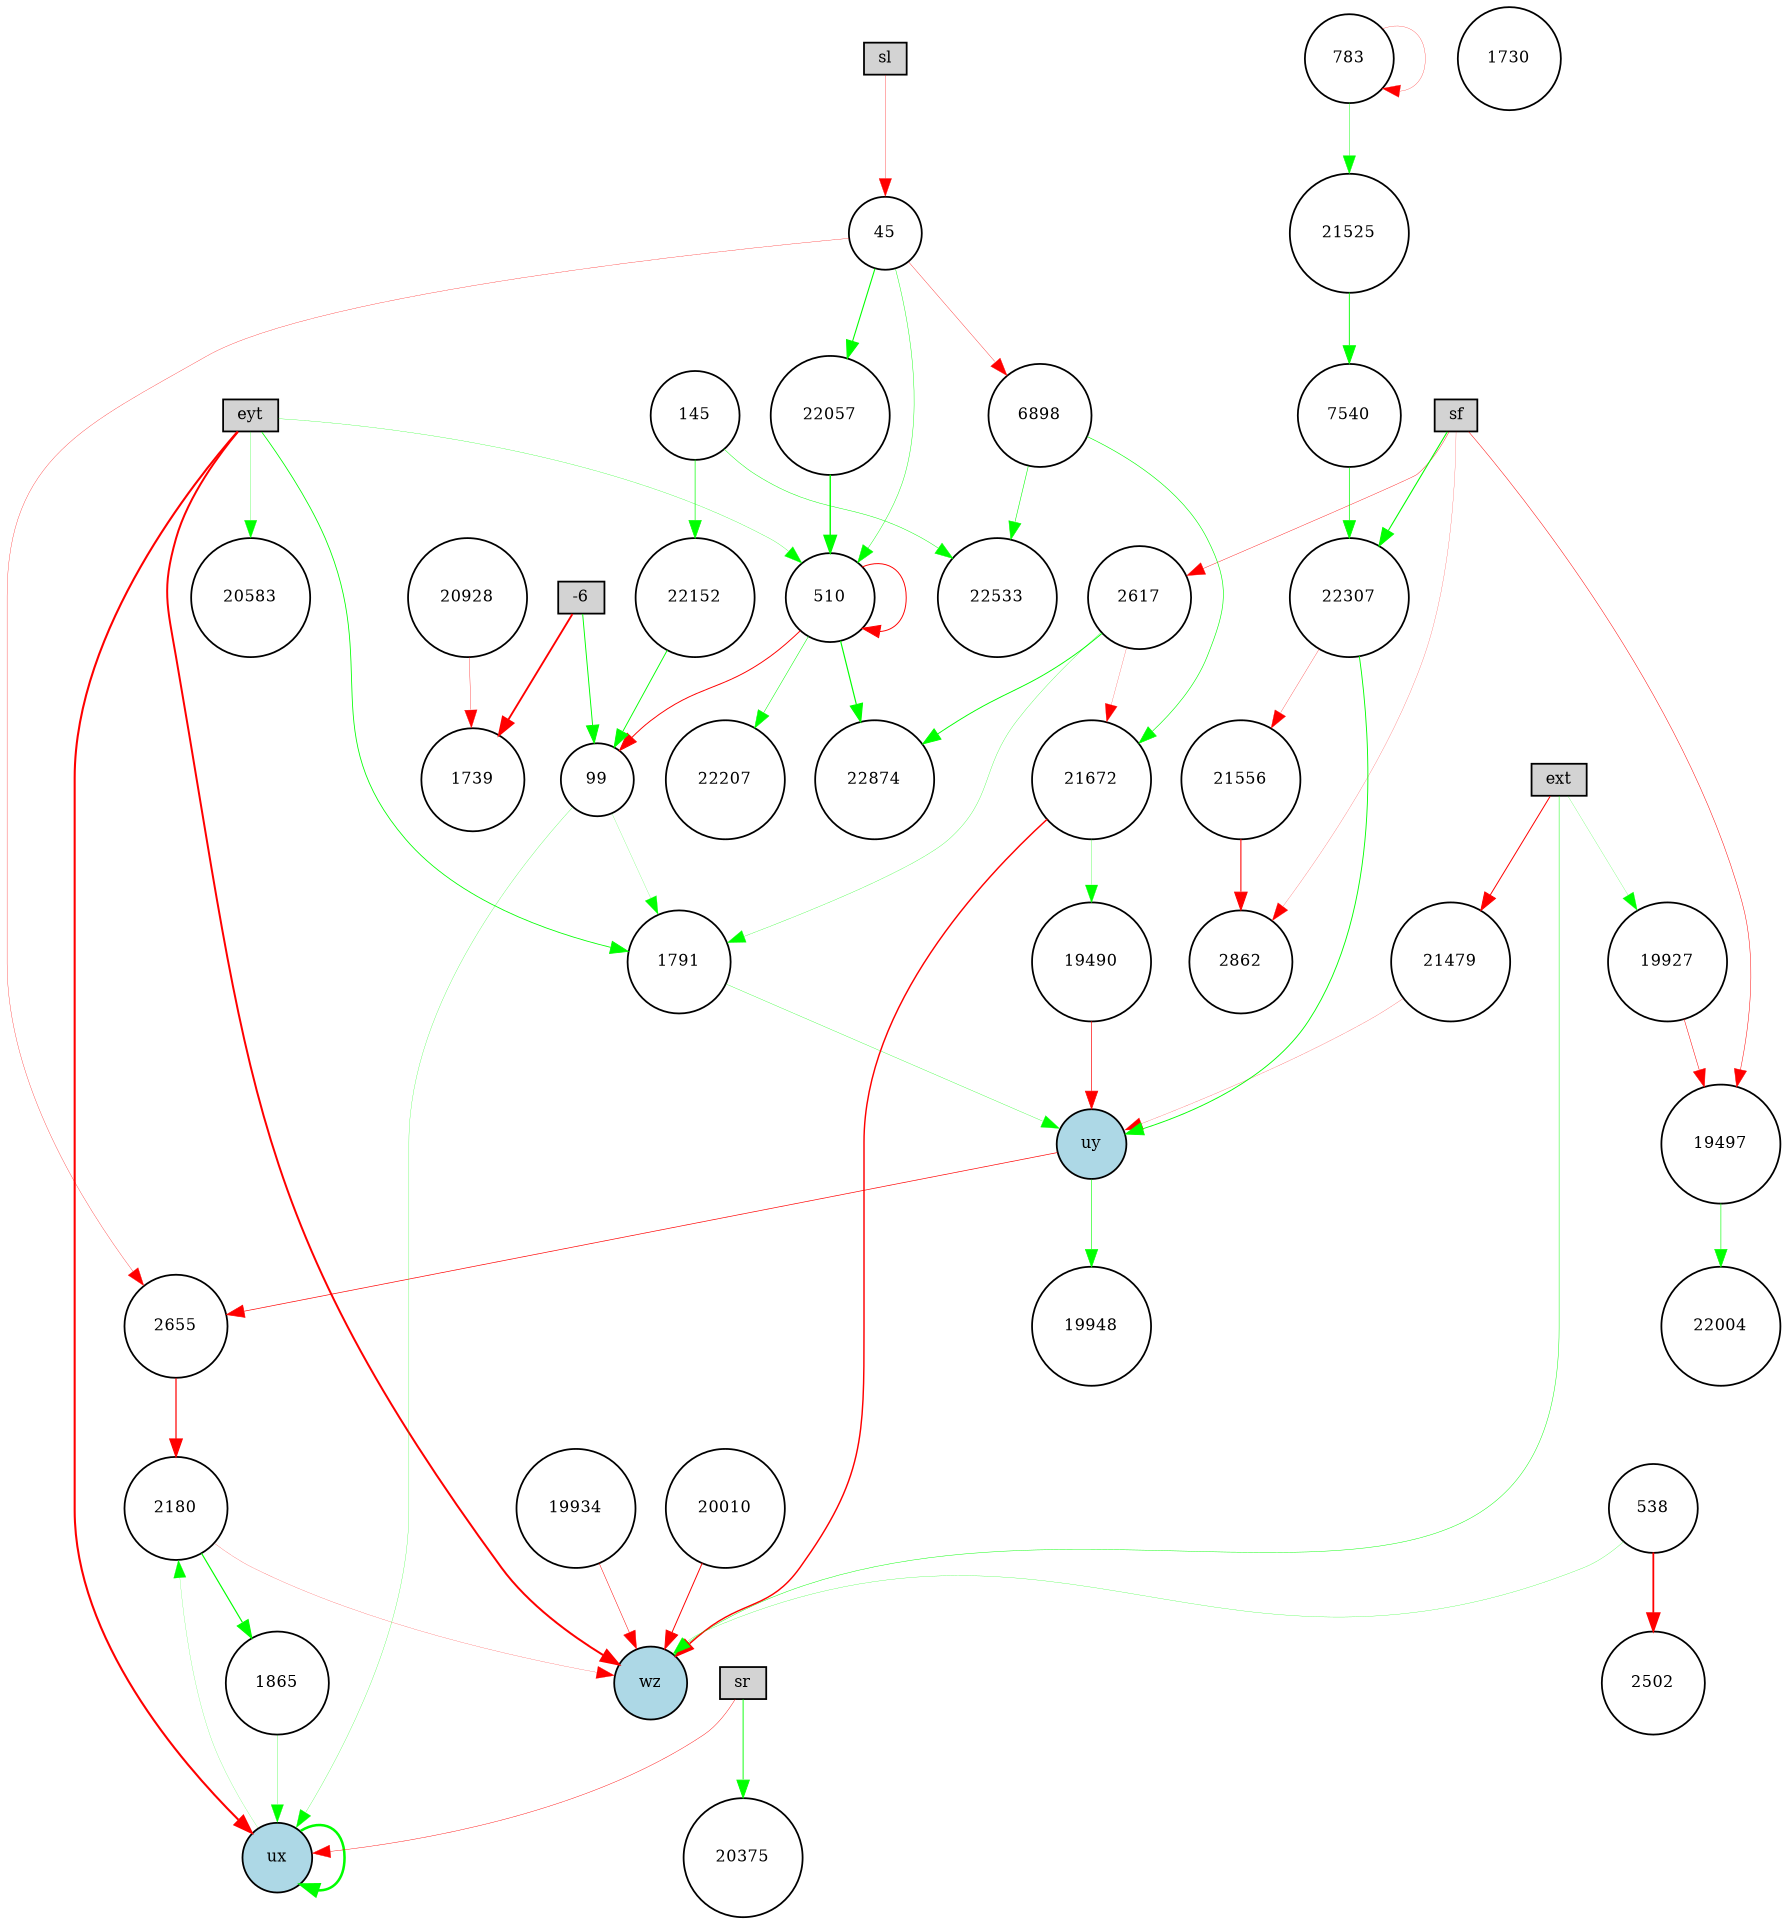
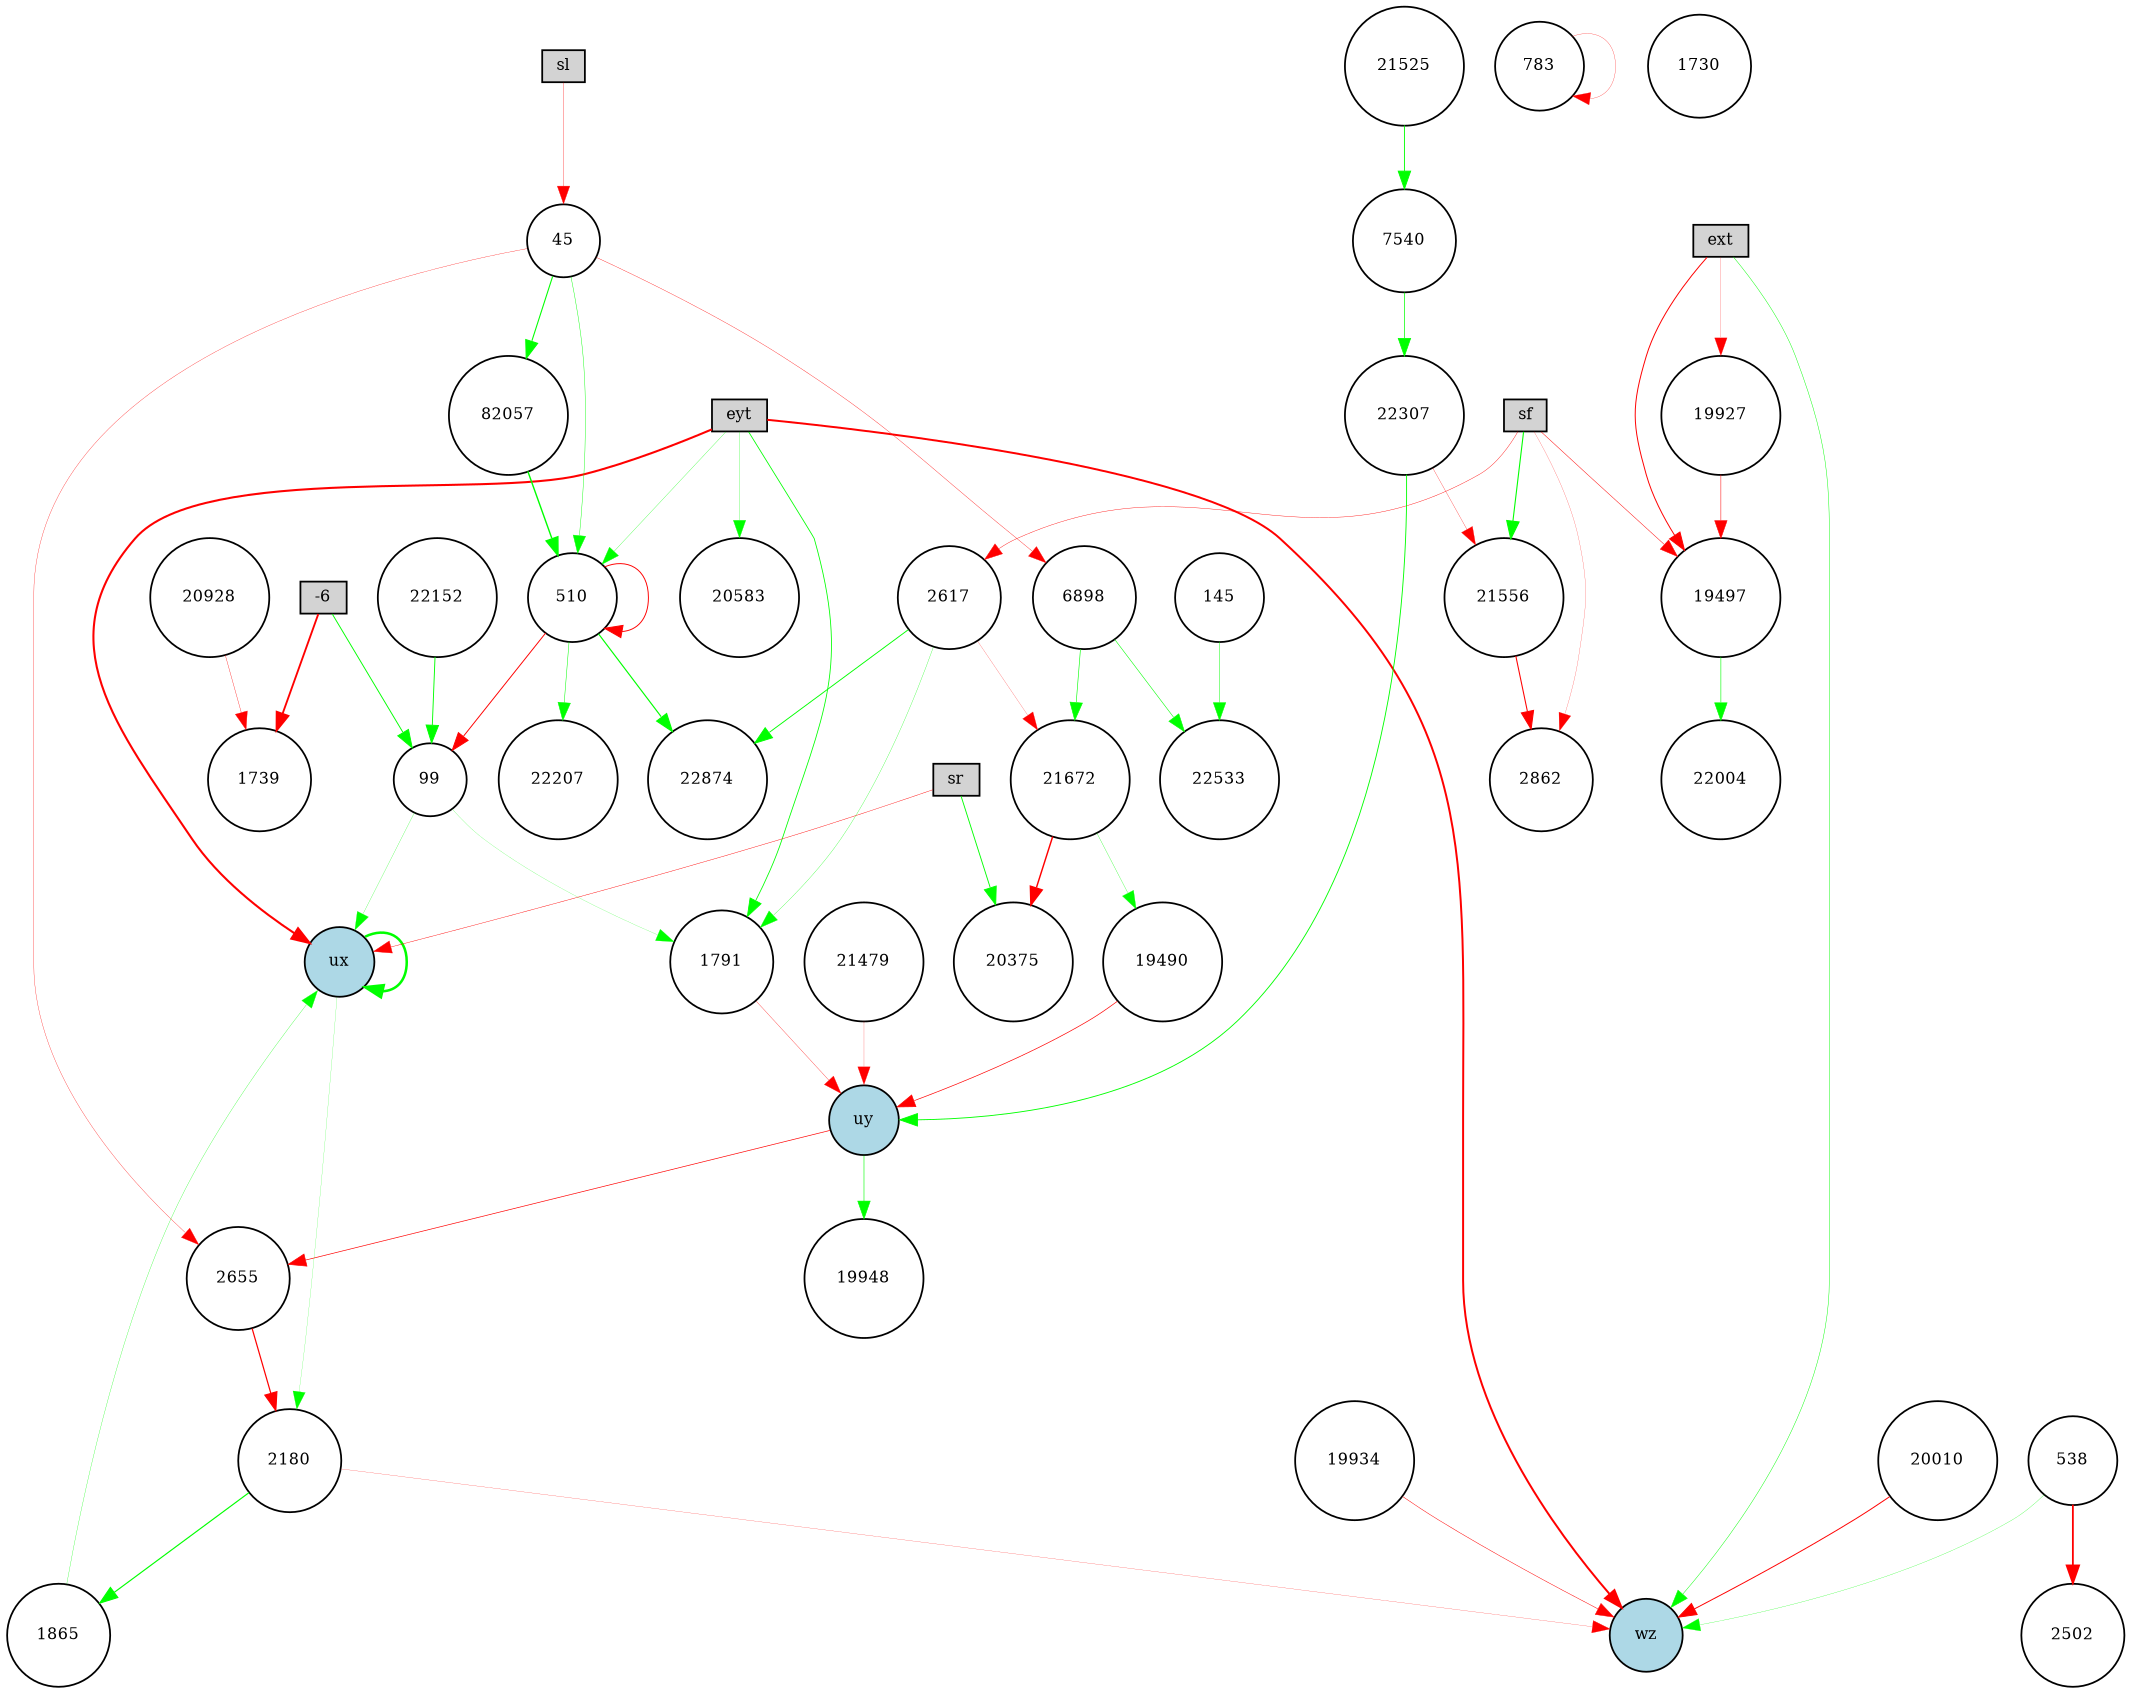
edge "783" -> "21525": removed
node "22057": label "22057" -> "82057"
edge "sf" -> "22307": now "sf" -> "21556"
edge "145" -> "22152": removed
edge "ext" -> "21479": now "ext" -> "19497"
edge "ext" -> "19927": color green -> red
edge "1791" -> "uy": color green -> red
edge "21672" -> "wz": now "21672" -> "20375"
